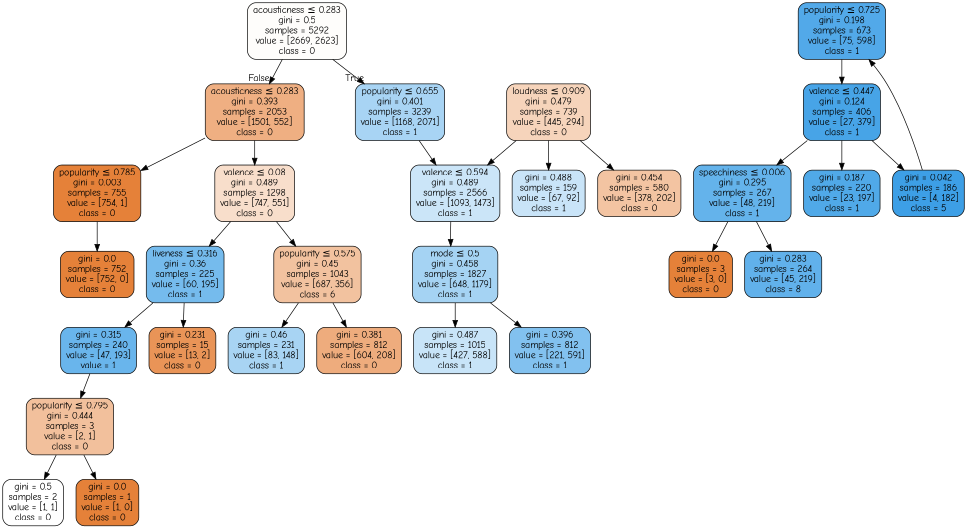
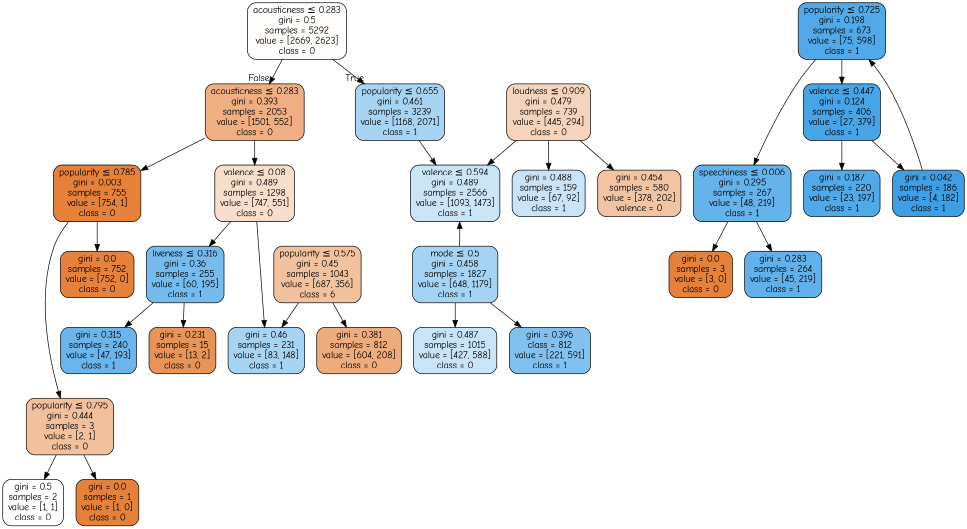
node "popularity ≤ 0.655": text "gini = 0.401" -> "gini = 0.461"
edge "valence ≤ 0.447" -> "speechiness ≤ 0.006": now "popularity ≤ 0.725" -> "speechiness ≤ 0.006"
node "gini = 0.454": text "class = 0" -> "valence = 0"
node "gini = 0.042": text "class = 5" -> "class = 1"
edge "valence ≤ 0.08" -> "popularity ≤ 0.575": now "valence ≤ 0.08" -> "gini = 0.46"
edge "valence ≤ 0.594" -> "mode ≤ 0.5": reversed
node "liveness ≤ 0.316": text "samples = 225" -> "samples = 255"
node "gini = 0.283": text "class = 8" -> "class = 1"
node "gini = 0.396": text "samples = 812" -> "class = 812"
node "gini = 0.315": text "value = 1" -> "class = 1"
node "gini = 0.487": text "class = 1" -> "class = 0"
edge "gini = 0.315" -> "popularity ≤ 0.795": now "popularity ≤ 0.785" -> "popularity ≤ 0.795"
